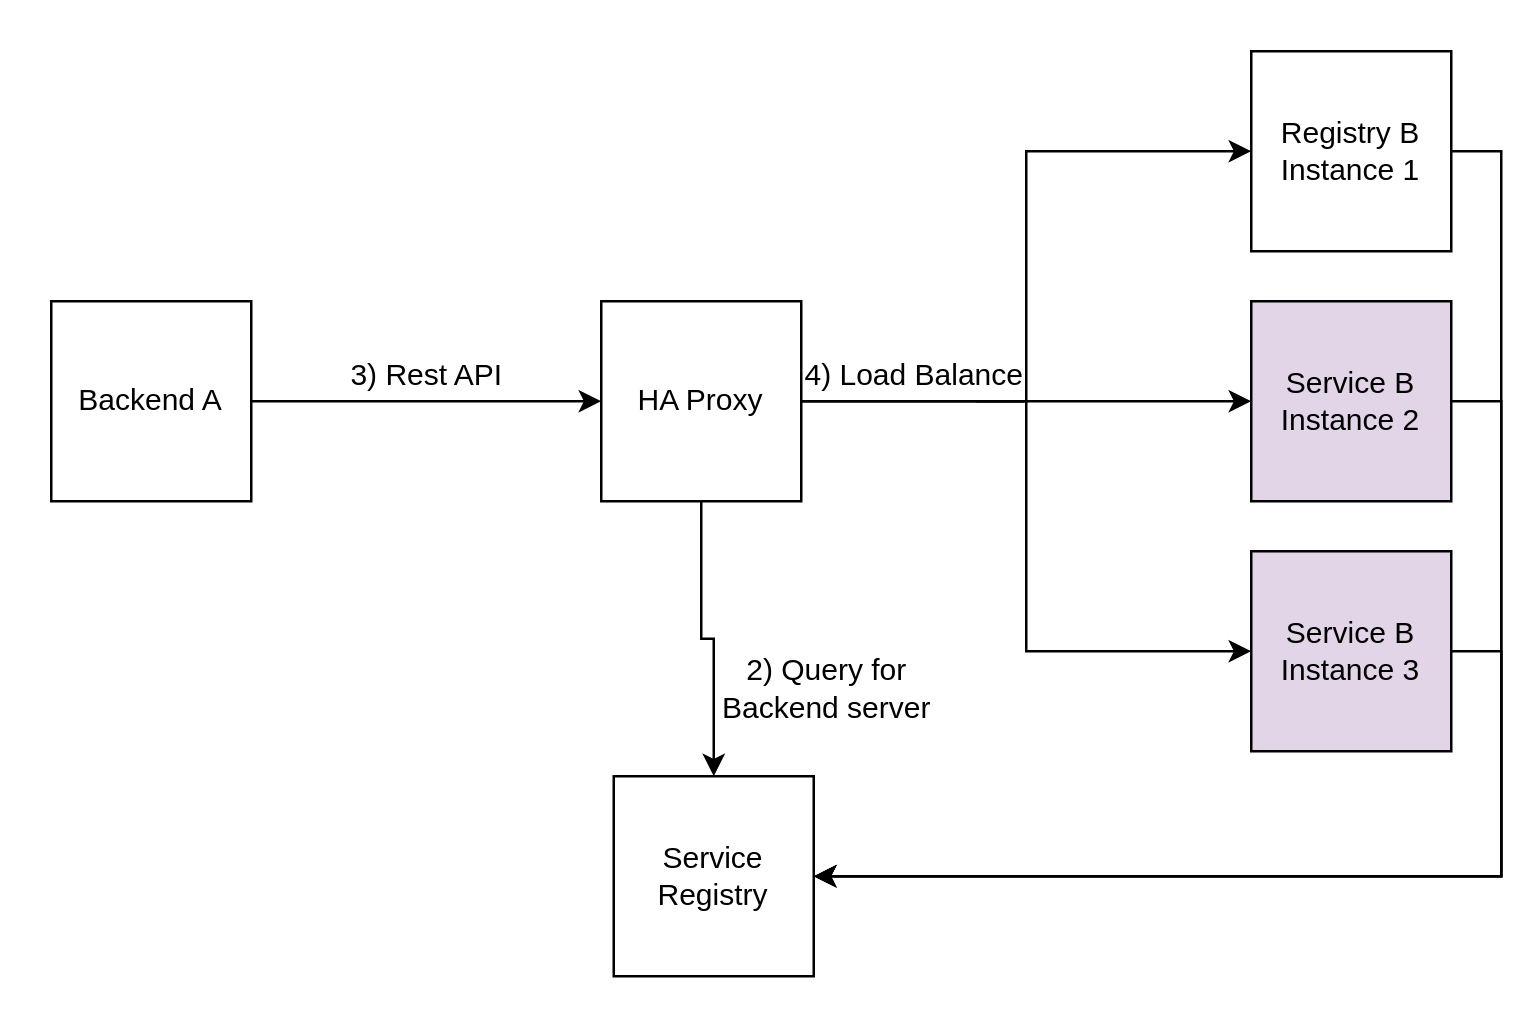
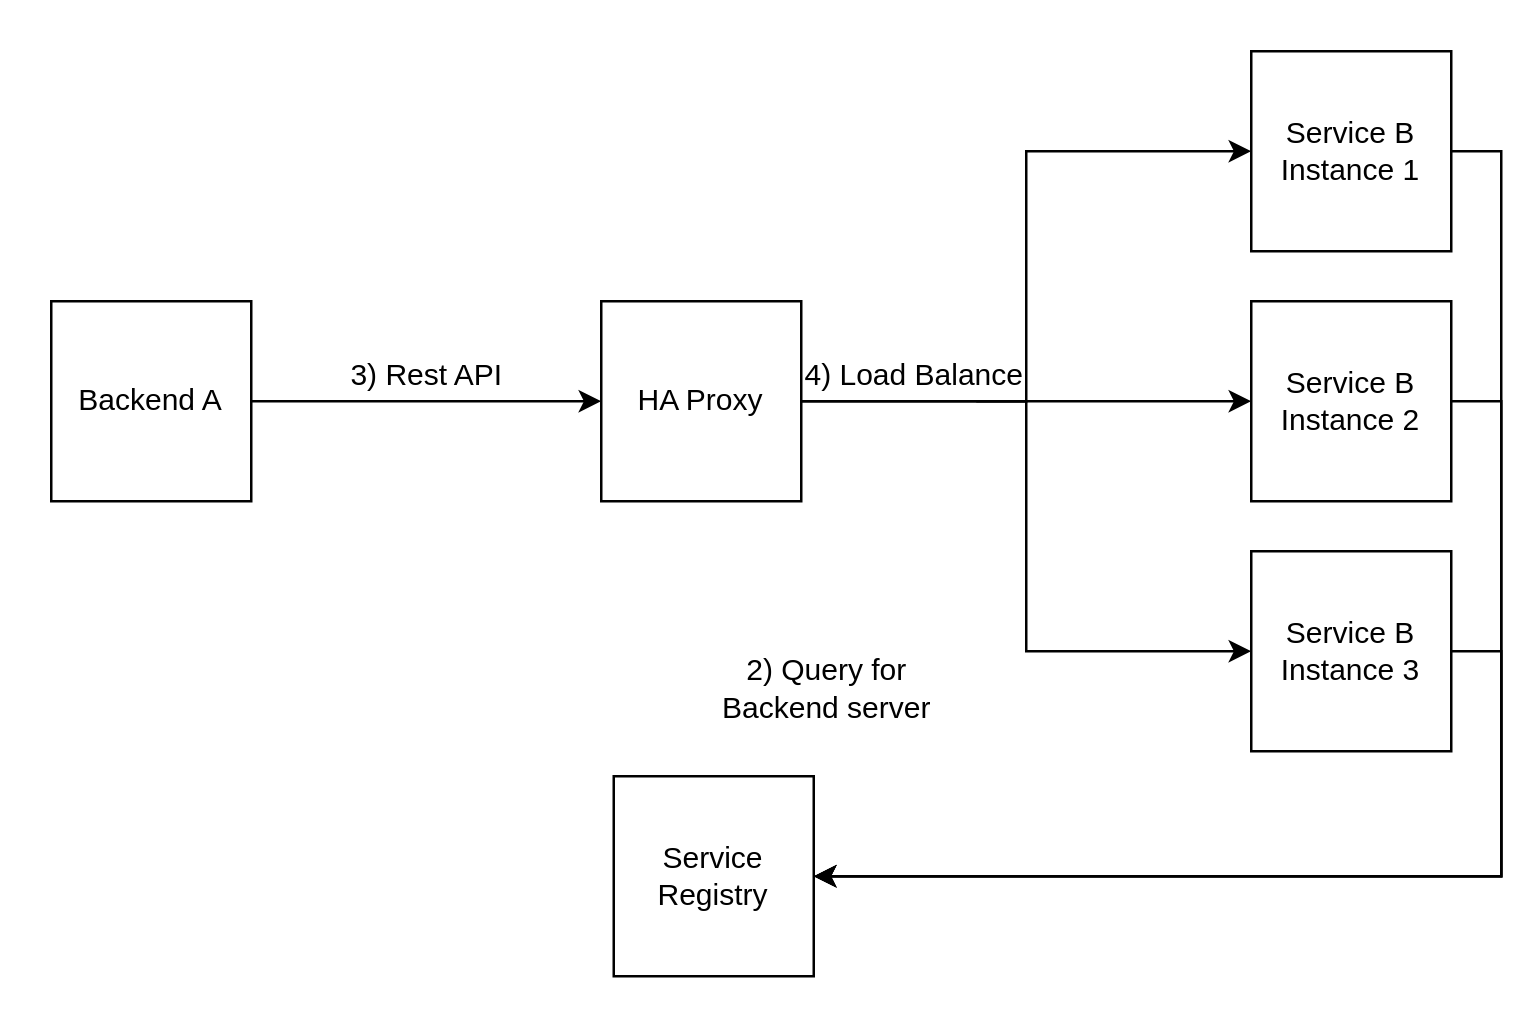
node "Registry B Instance 1": label "Registry B Instance 1" -> "Service B Instance 1"
node "Service B Instance 2": fillcolor #e1d5e7 -> #ffffff
edge "HA Proxy" -> "Service Registry": removed
node "Service B Instance 3": fillcolor #e1d5e7 -> #ffffff
